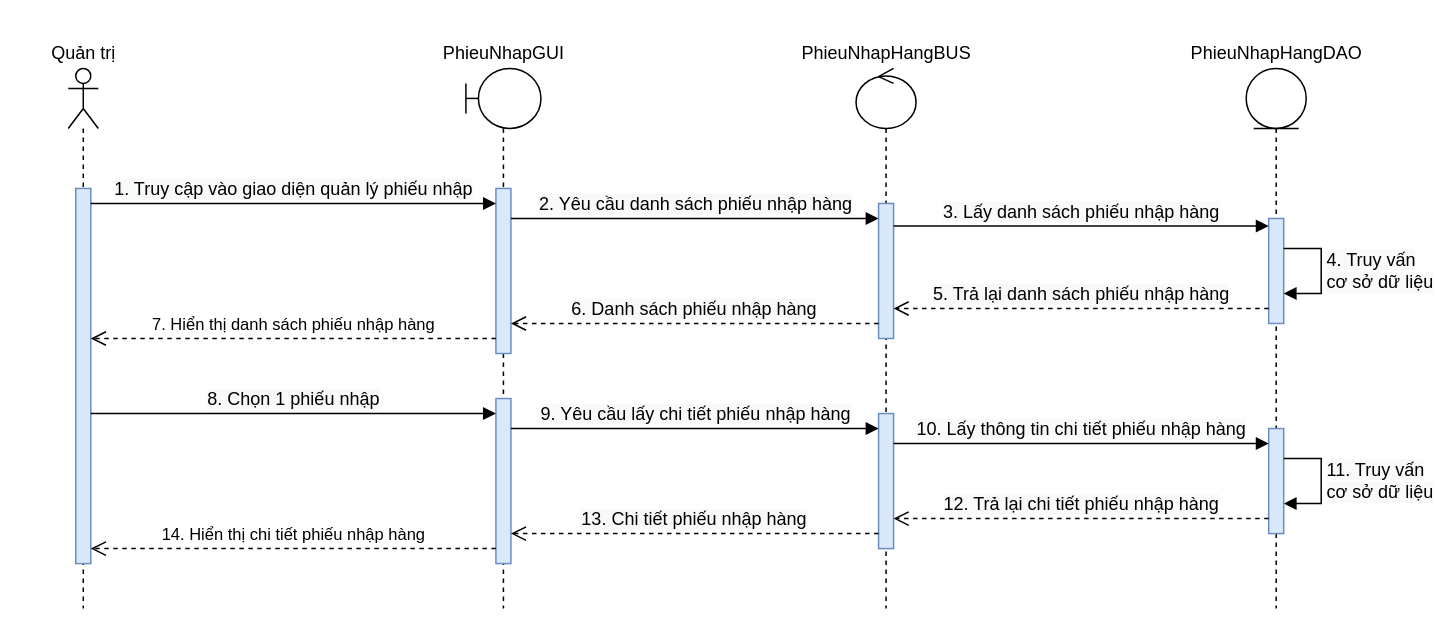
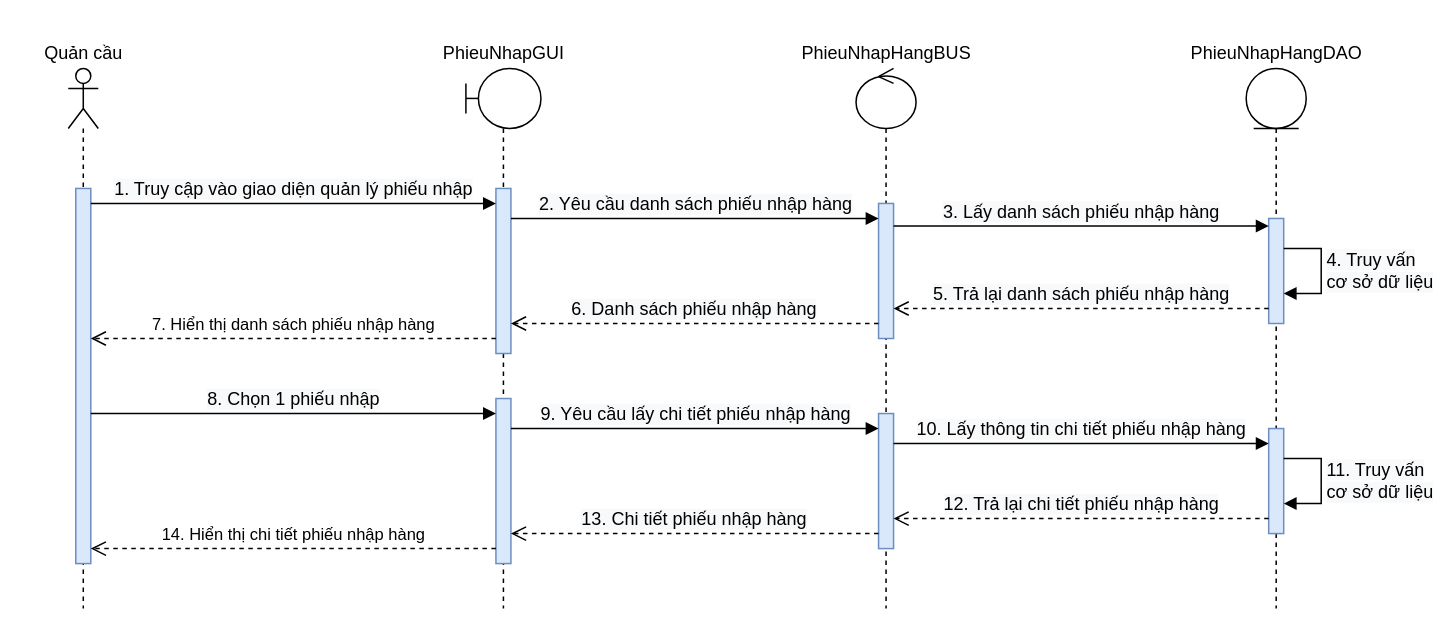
node "Quản trị": label "Quản trị" -> "Quản cầu"
